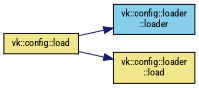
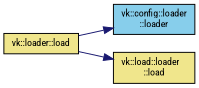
node "vk::config::load": label "vk::config::load" -> "vk::loader::load"
node "vk::config::loader ::load": label "vk::config::loader ::load" -> "vk::load::loader ::load"
